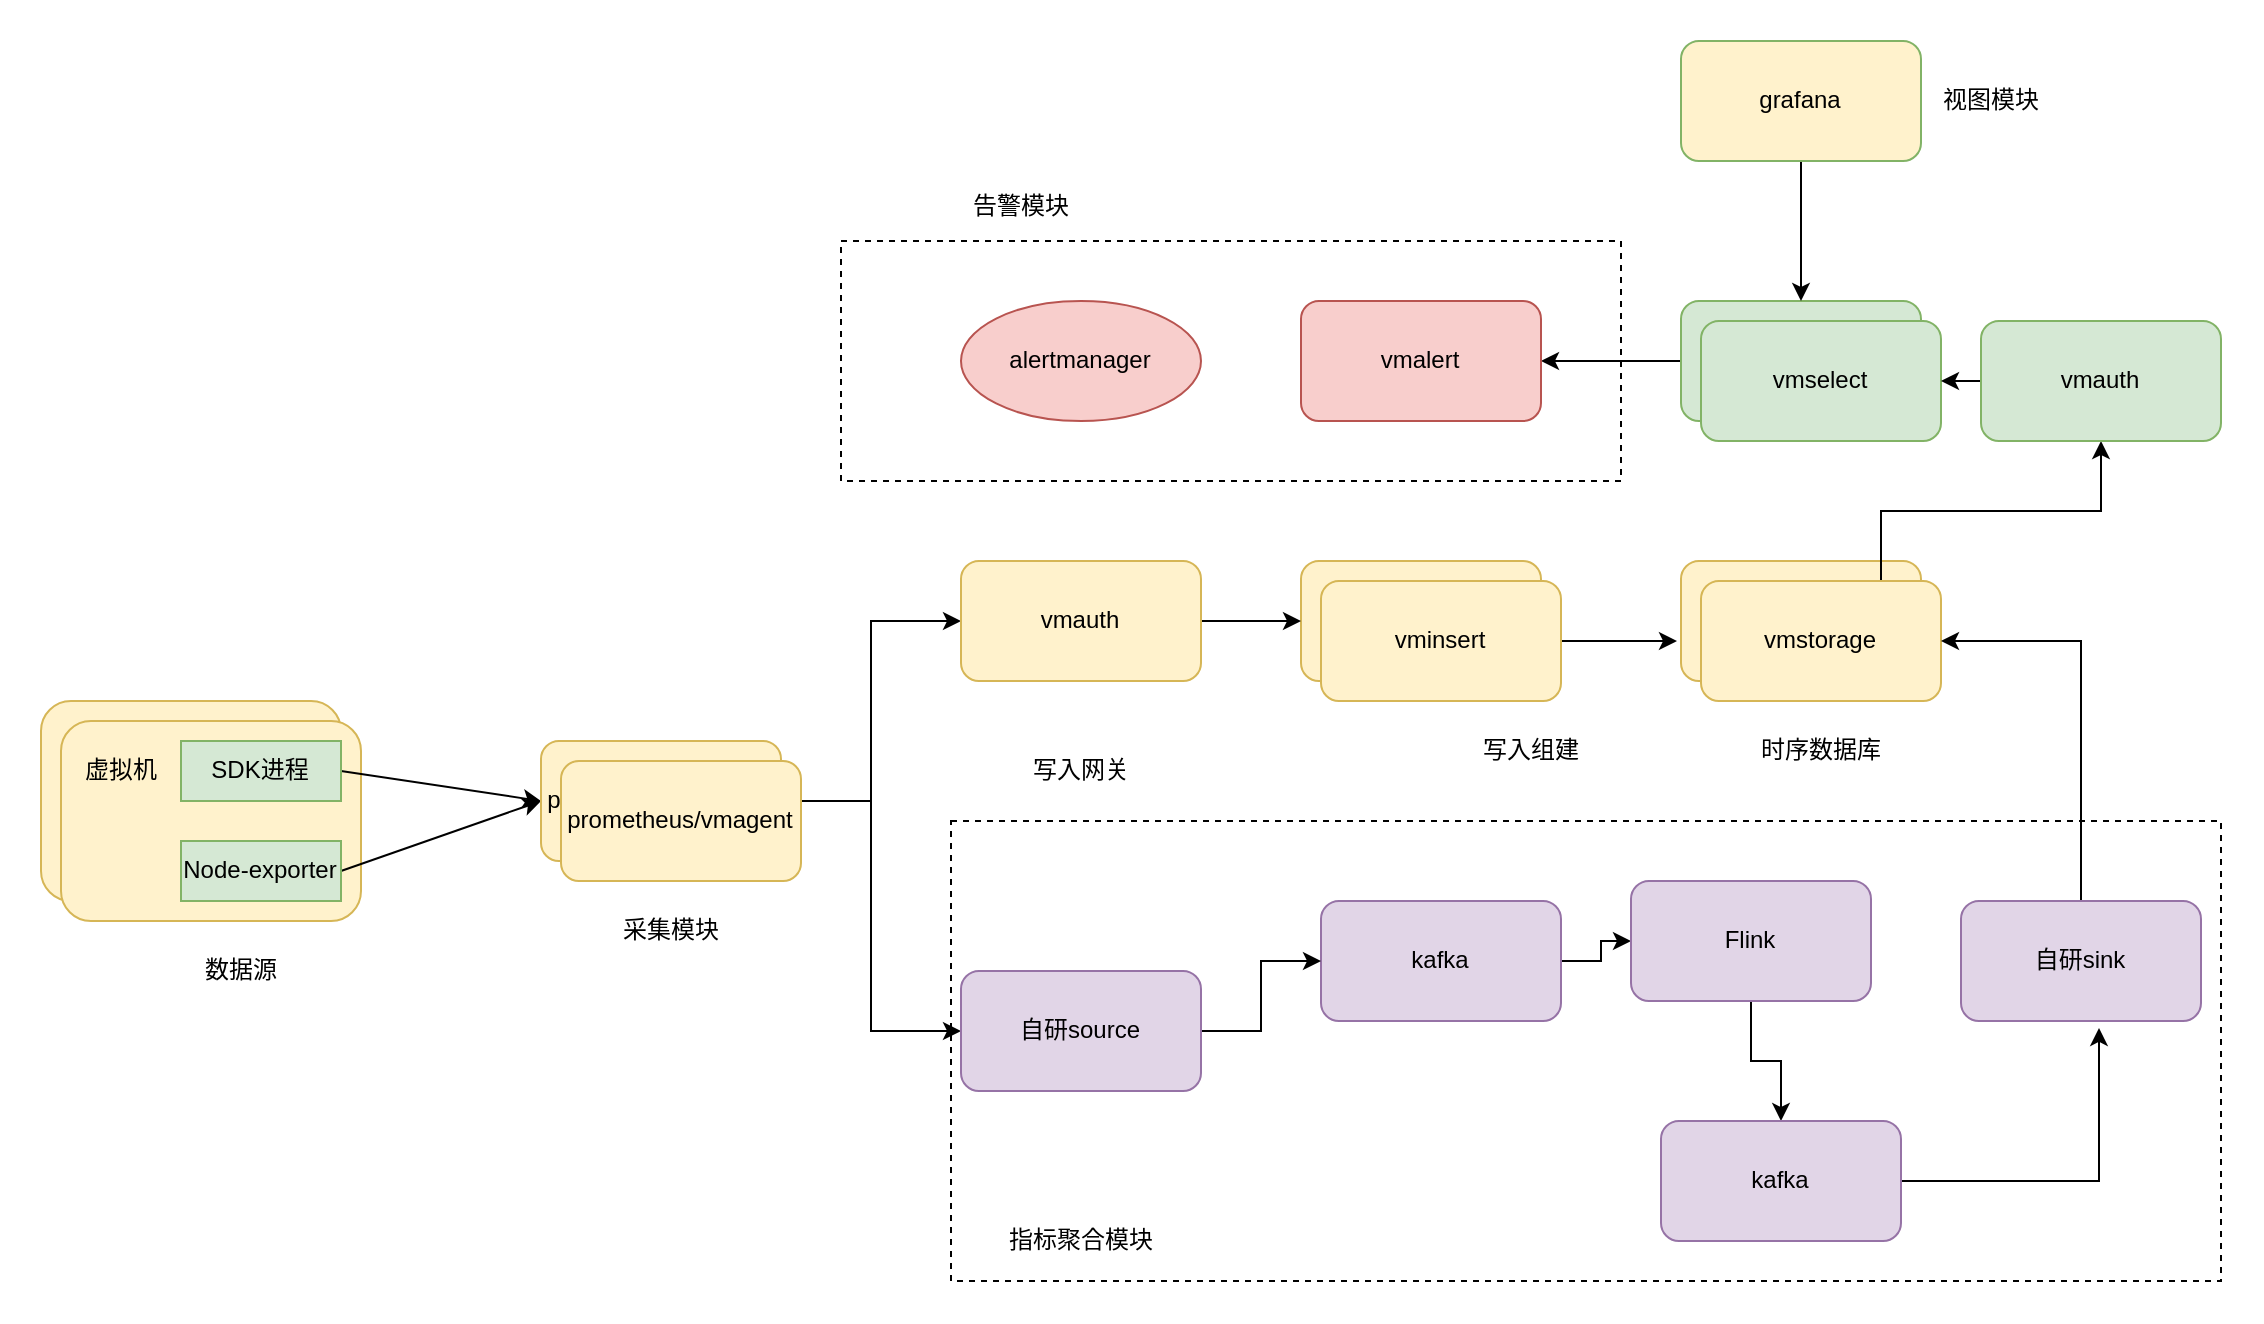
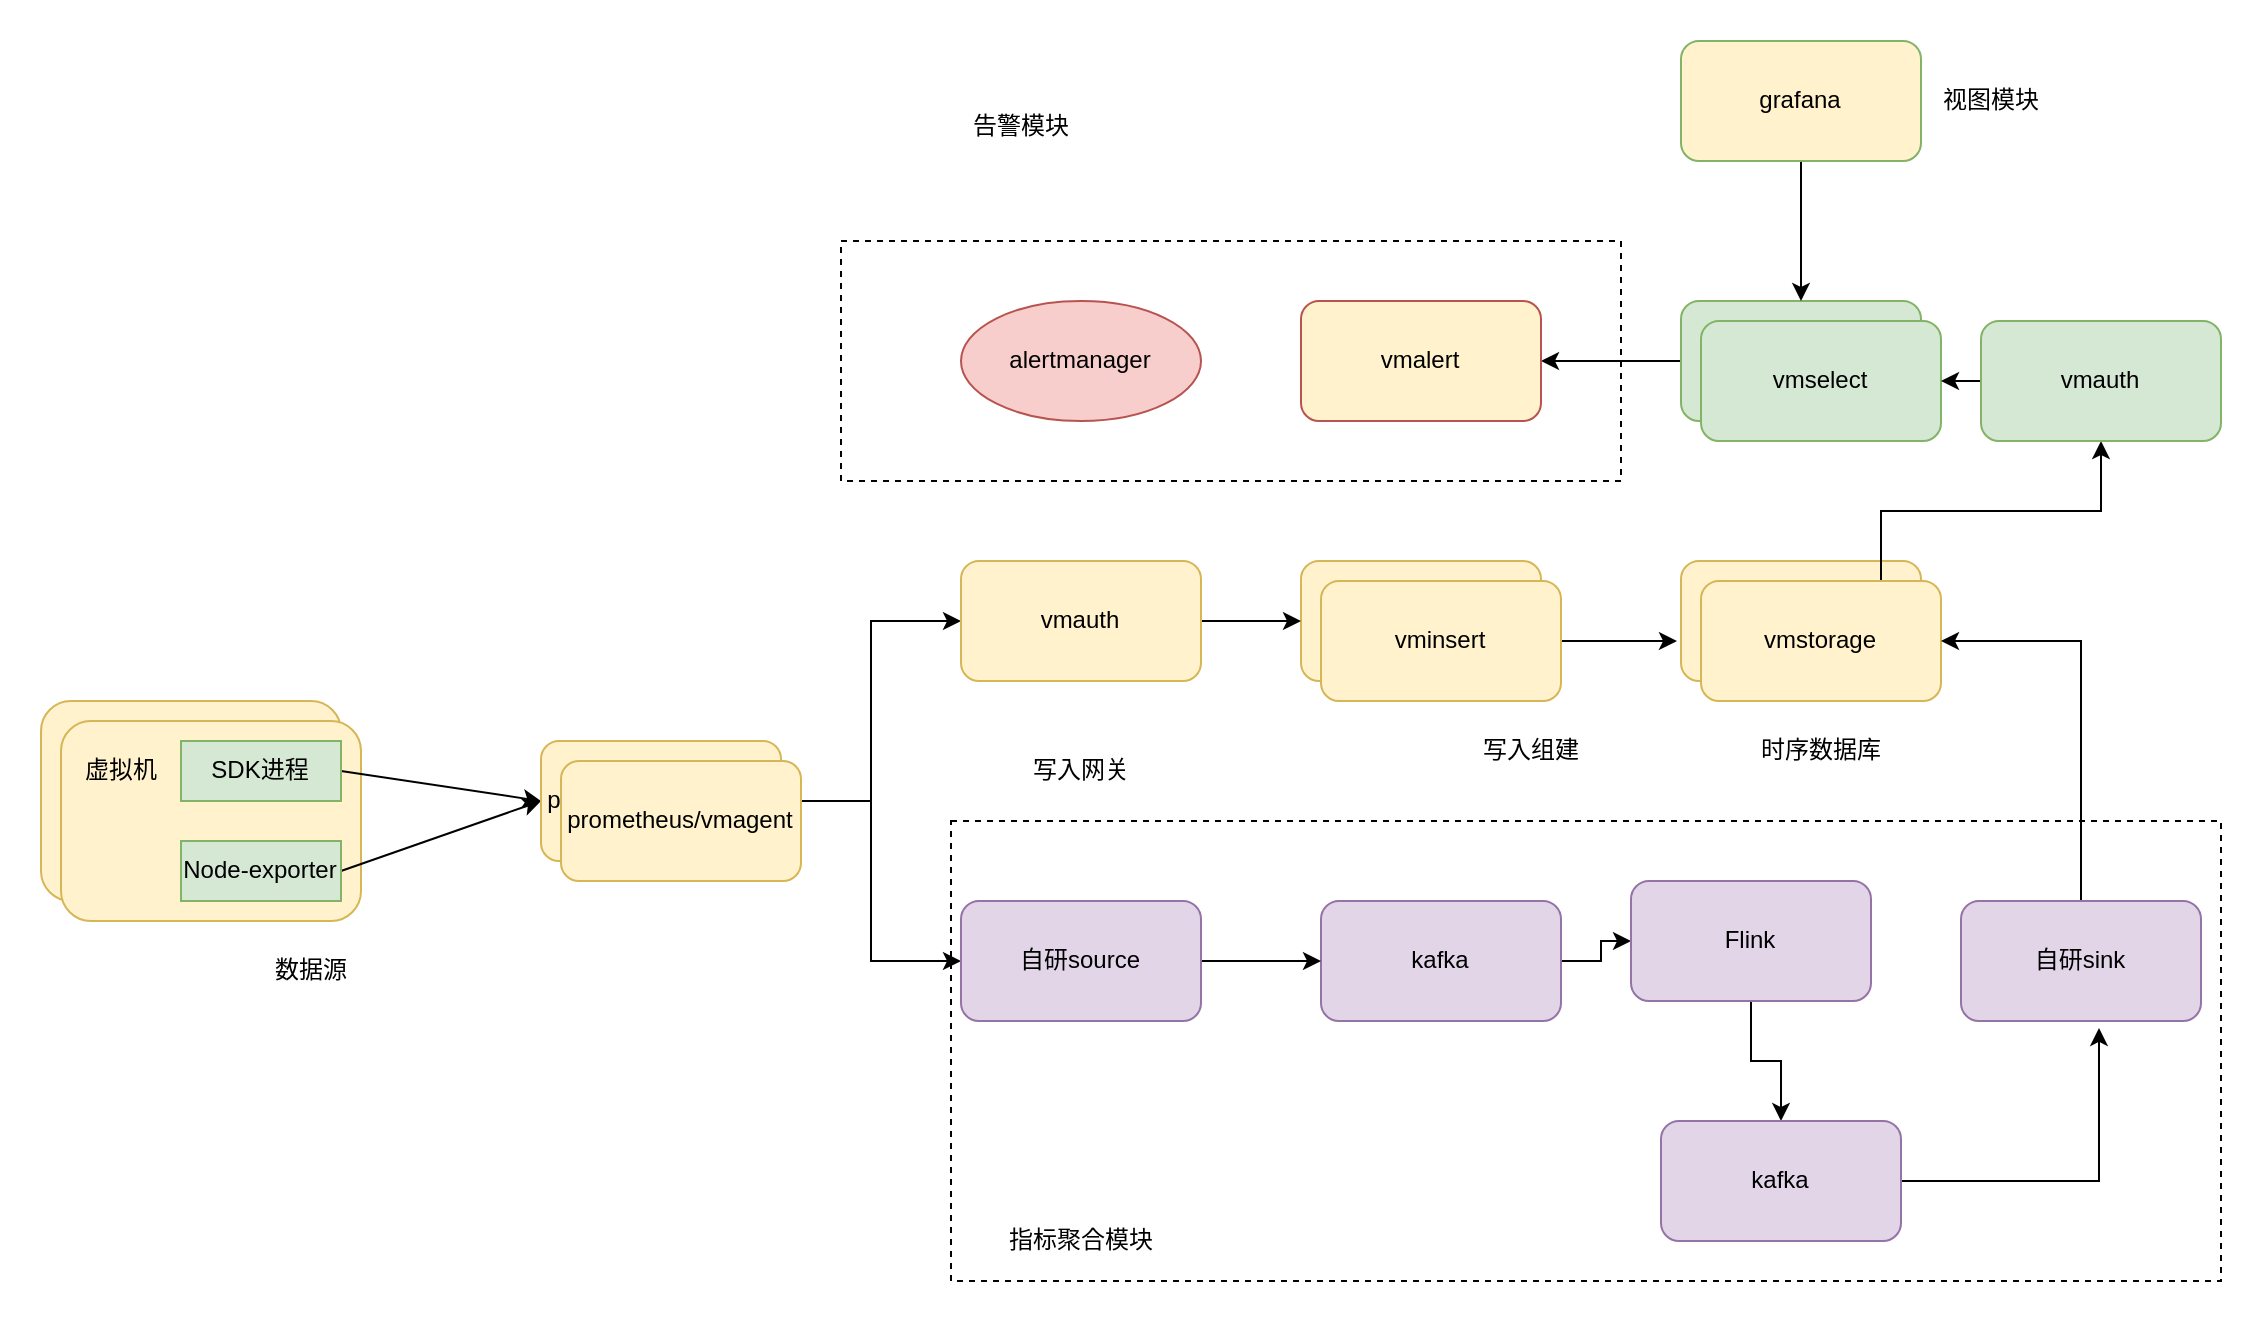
node "告警模块": moved (1021, 207) -> (1021, 127)
node "vmalert": fillcolor #f8cecc -> #fff2cc
node "采集模块": removed
node "数据源": moved (241, 971) -> (311, 971)
node "自研source": moved (1081, 1031) -> (1081, 961)
